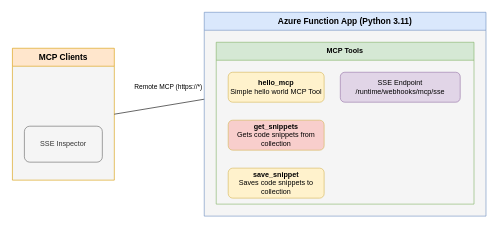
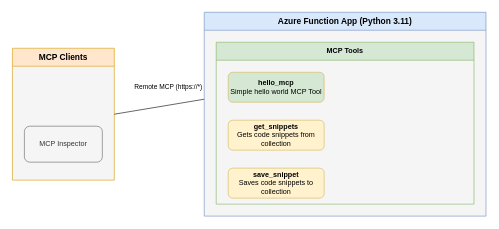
node "hello_mcp Simple hello world MCP Tool": fillcolor #fff2cc -> #d5e8d4
node "SSE Endpoint /runtime/webhooks/mcp/sse": removed
node "get_snippets Gets code snippets from collection": fillcolor #f8cecc -> #fff2cc
node "SSE Inspector": label "SSE Inspector" -> "MCP Inspector"
